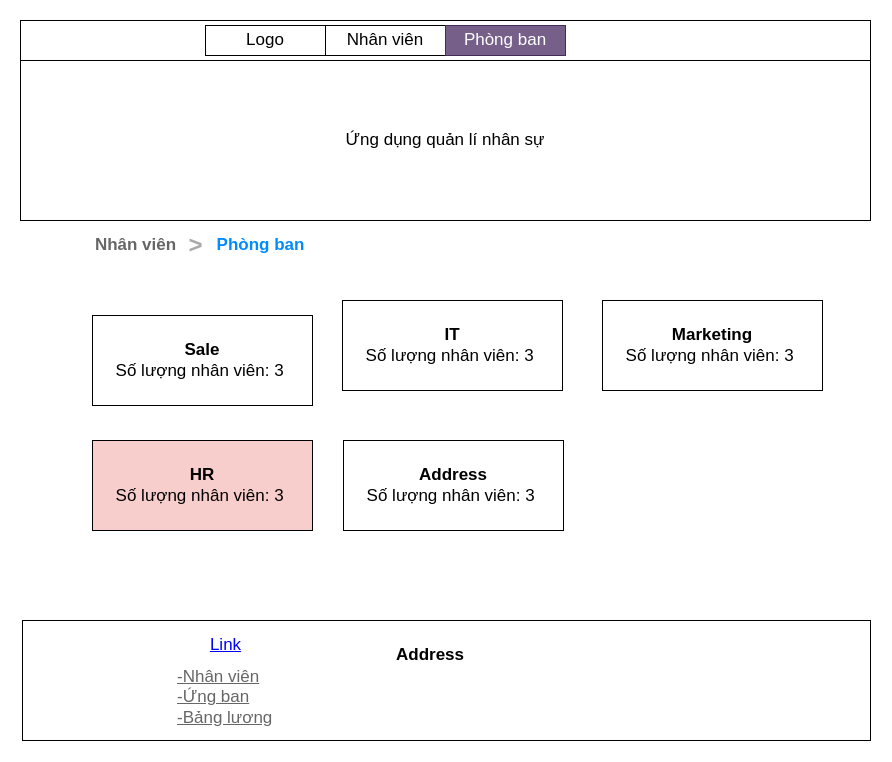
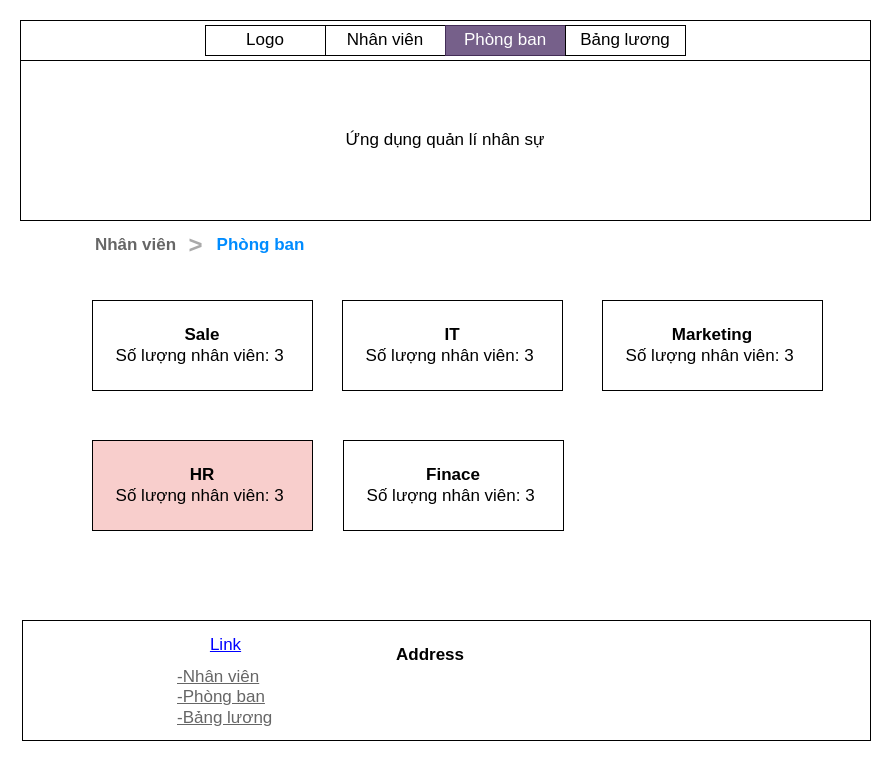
node "Bảng lương": added
node "Sale Số lượng nhân viên: 3": moved (203, 361) -> (203, 346)
node "Address Số lượng nhân viên: 3": label "Address Số lượng nhân viên: 3" -> "Finace Số lượng nhân viên: 3"
node "-Nhân viên -Ứng ban -Bảng lương": label "-Nhân viên -Ứng ban -Bảng lương" -> "-Nhân viên -Phòng ban -Bảng lương"
